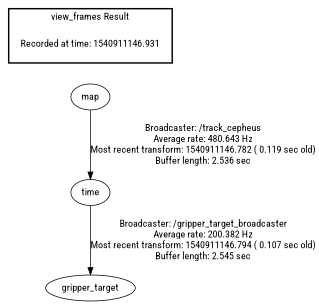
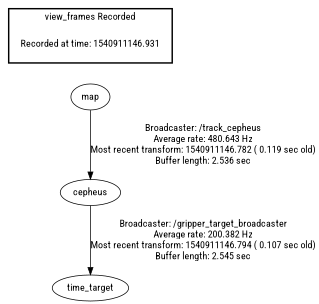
cluster "view_frames Result": label "view_frames Result" -> "view_frames Recorded"
node "time": label "time" -> "cepheus"
node "gripper_target": label "gripper_target" -> "time_target"
